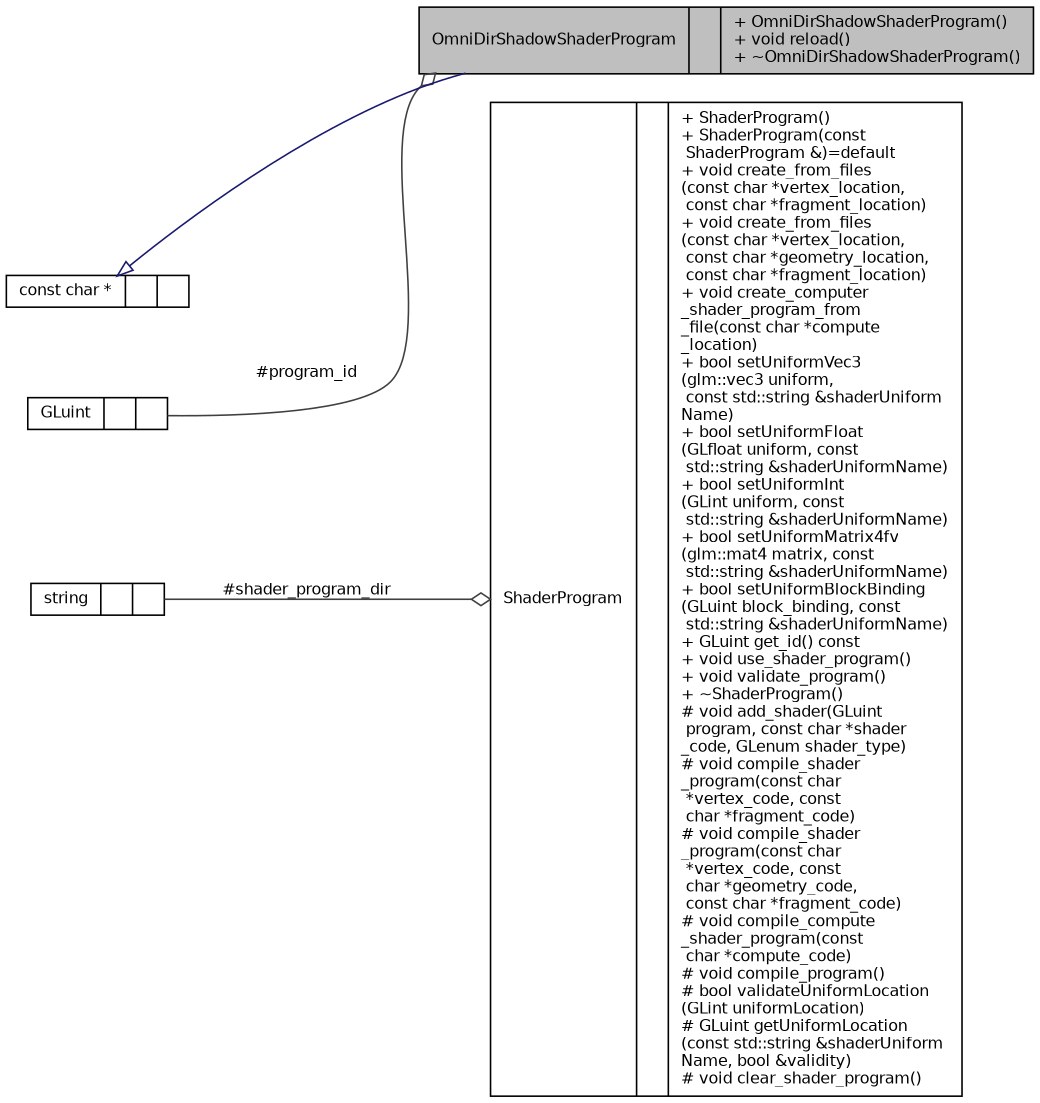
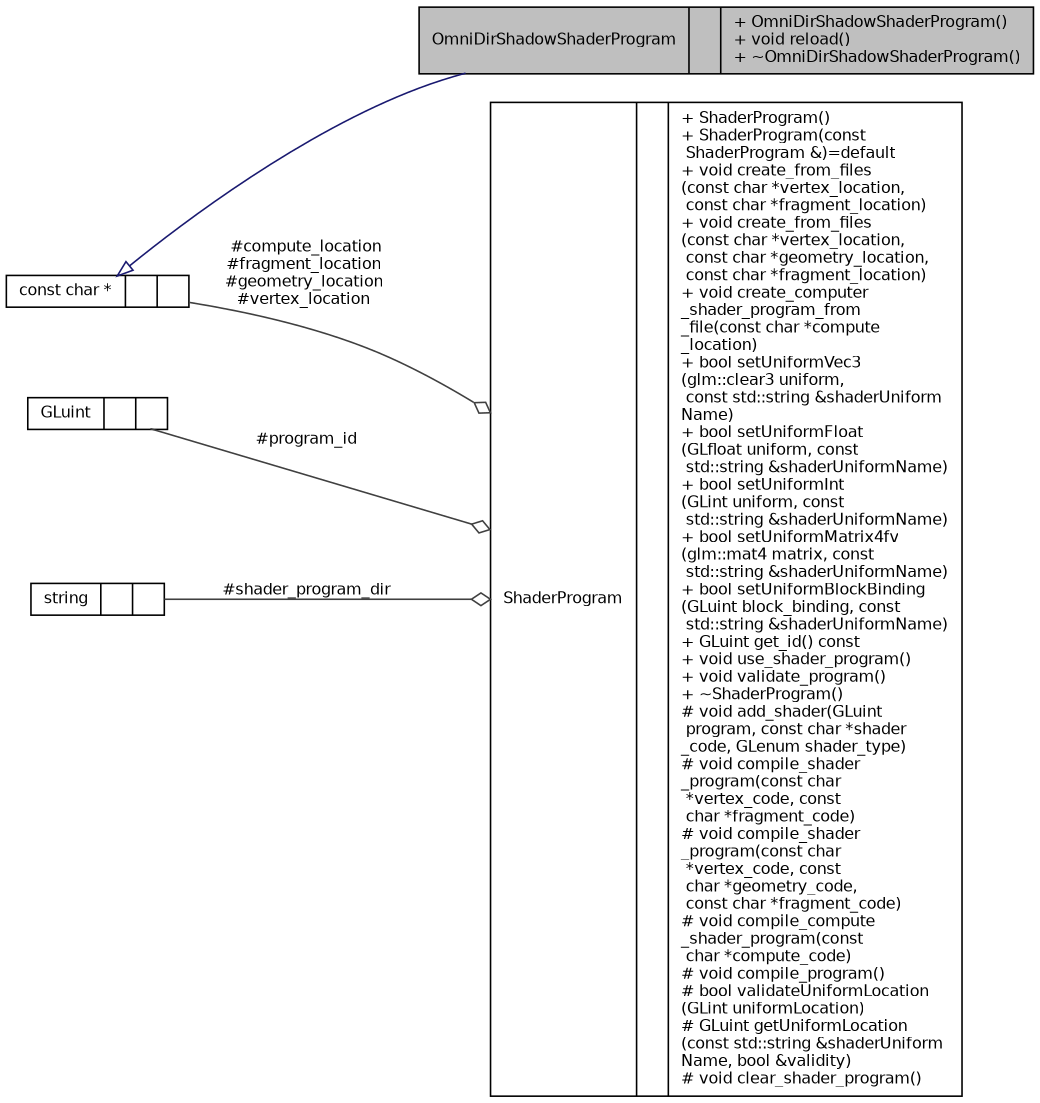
edge "const char *" -> "ShaderProgram": added, label "#compute_location #fragment_location #geometry_location #vertex_location"
edge "GLuint" -> "OmniDirShadowShaderProgram": now "GLuint" -> "ShaderProgram"
node "ShaderProgram": text "(glm::vec3 uniform," -> "(glm::clear3 uniform,"
